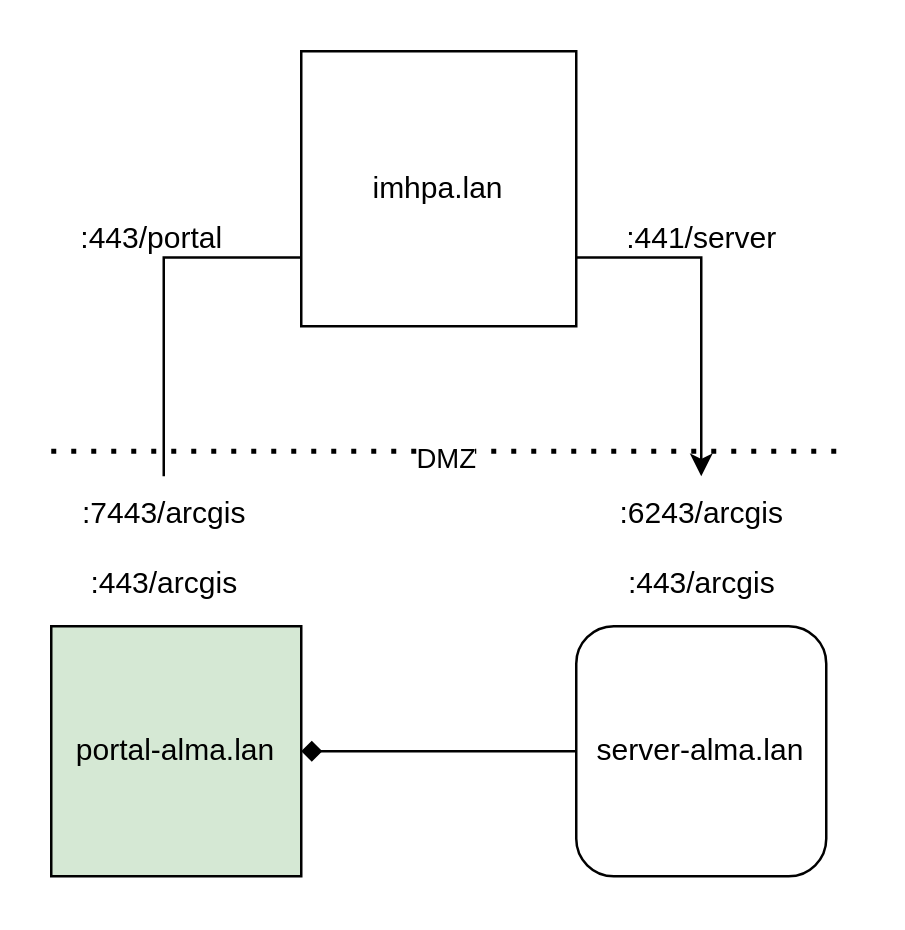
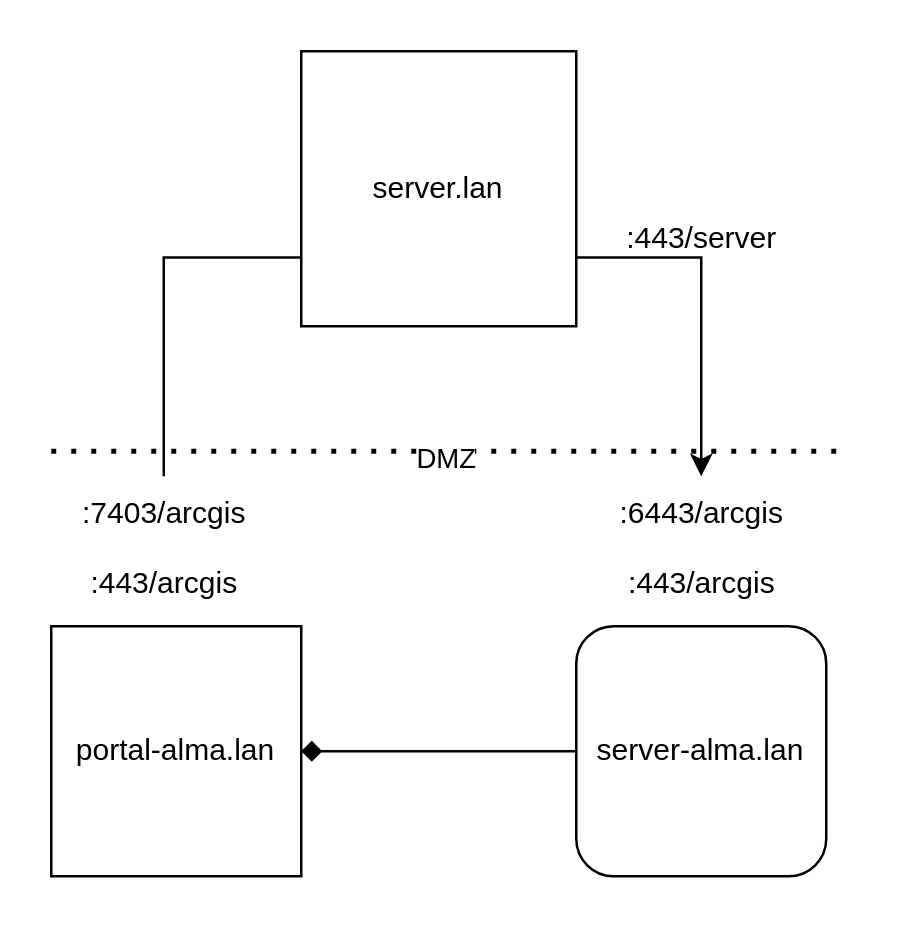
node "imhpa.lan": label "imhpa.lan" -> "server.lan"
node ":443/portal": removed
node ":441/server": label ":441/server" -> ":443/server"
node ":7443/arcgis": label ":7443/arcgis" -> ":7403/arcgis"
node ":6243/arcgis": label ":6243/arcgis" -> ":6443/arcgis"
node "portal-alma.lan": fillcolor #d5e8d4 -> #ffffff
